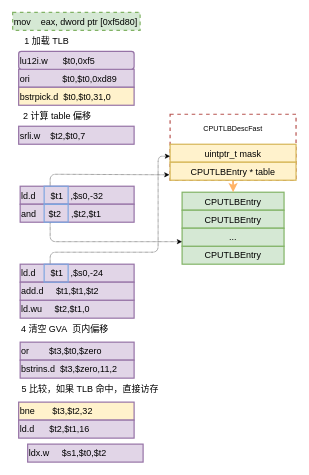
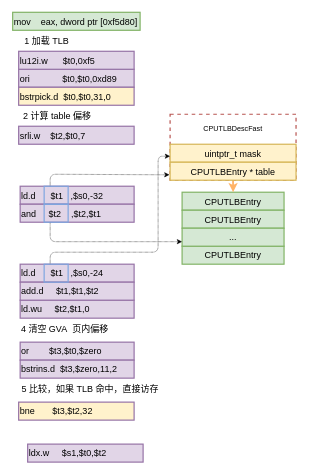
node "mov eax, dword ptr [0xf5d80]": style dashed -> solid
node "lu12i.w $t0,0xf5": shape rounded rectangle -> rectangle
node "ld.d $t2,$t1,16": removed
